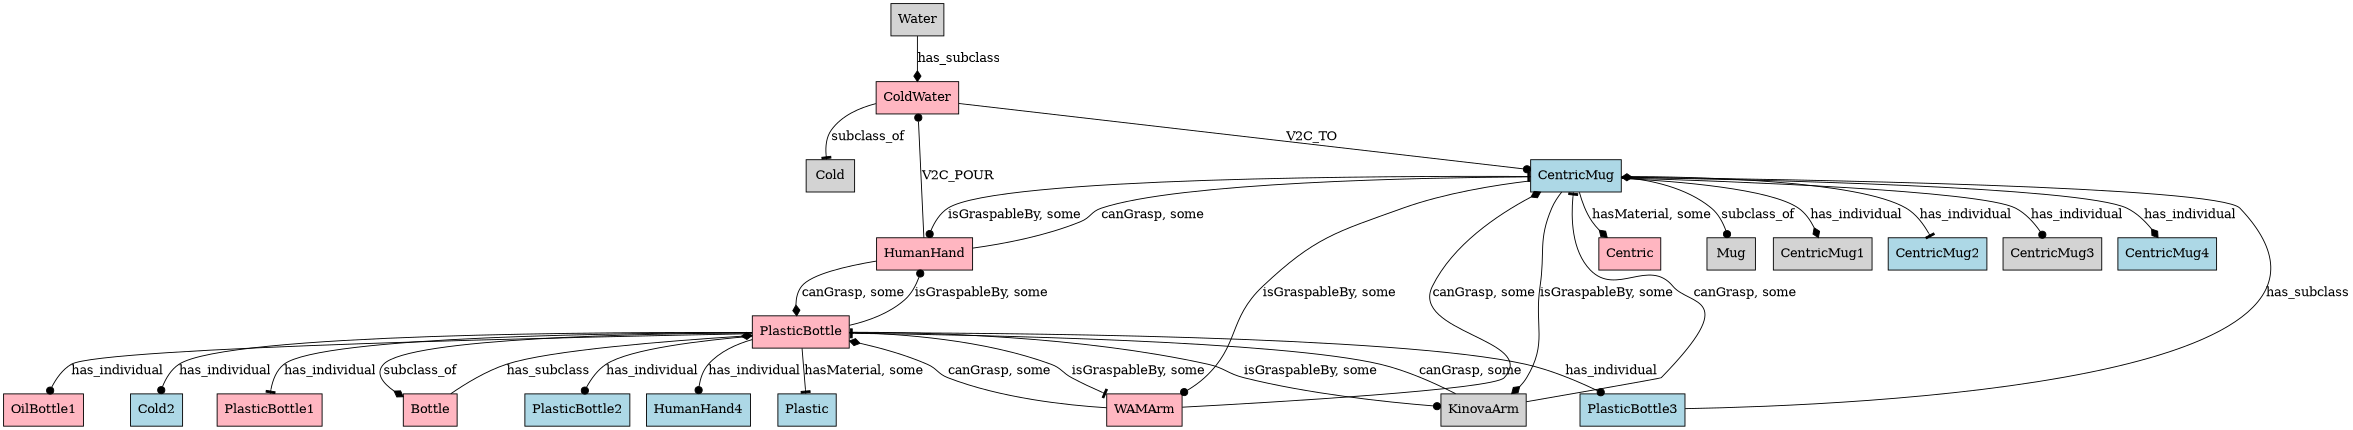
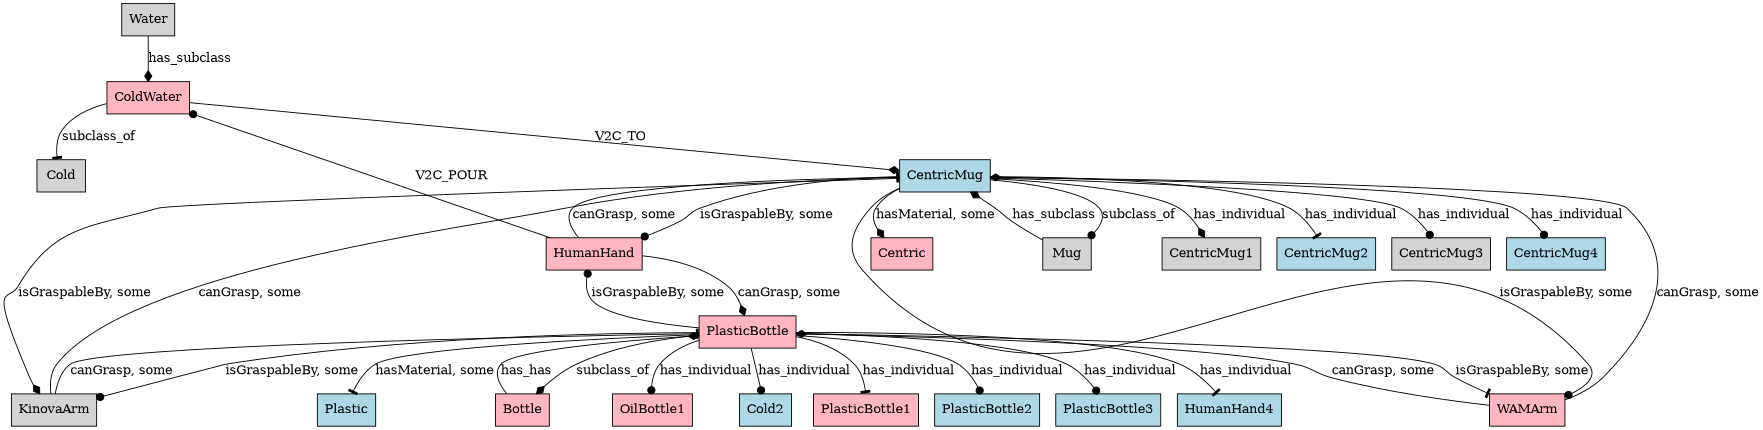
edge "ColdWater" -> "CentricMug": arrowhead dot -> diamond
edge "CentricMug" -> "CentricMug4": arrowhead diamond -> dot
edge "PlasticBottle3" -> "CentricMug": now "Mug" -> "CentricMug"
edge "PlasticBottle" -> "HumanHand4": arrowhead dot -> tee
edge "Bottle" -> "PlasticBottle": label "has_subclass" -> "has_has"
